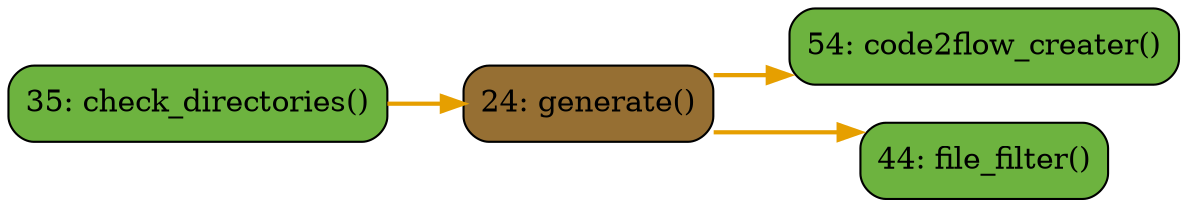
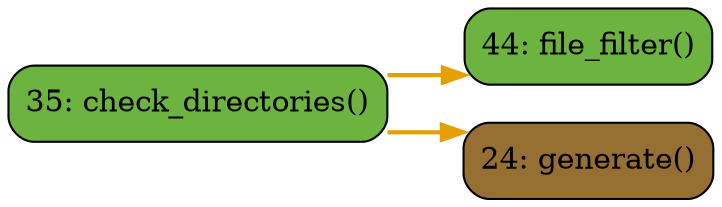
node "54: code2flow_creater()": removed
edge "24: generate()" -> "44: file_filter()": now "35: check_directories()" -> "44: file_filter()"
